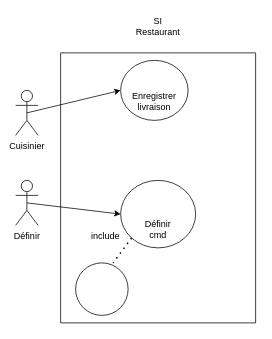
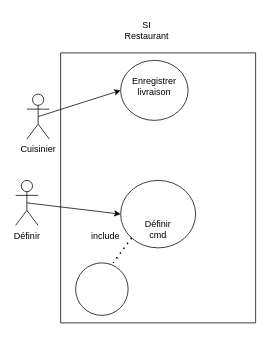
node "SI Restaurant": moved (158, 27) -> (147, 30)
node "Enregistrer livraison": moved (154, 102) -> (154, 87)
node "Cuisinier": moved (27, 113) -> (38, 117)
